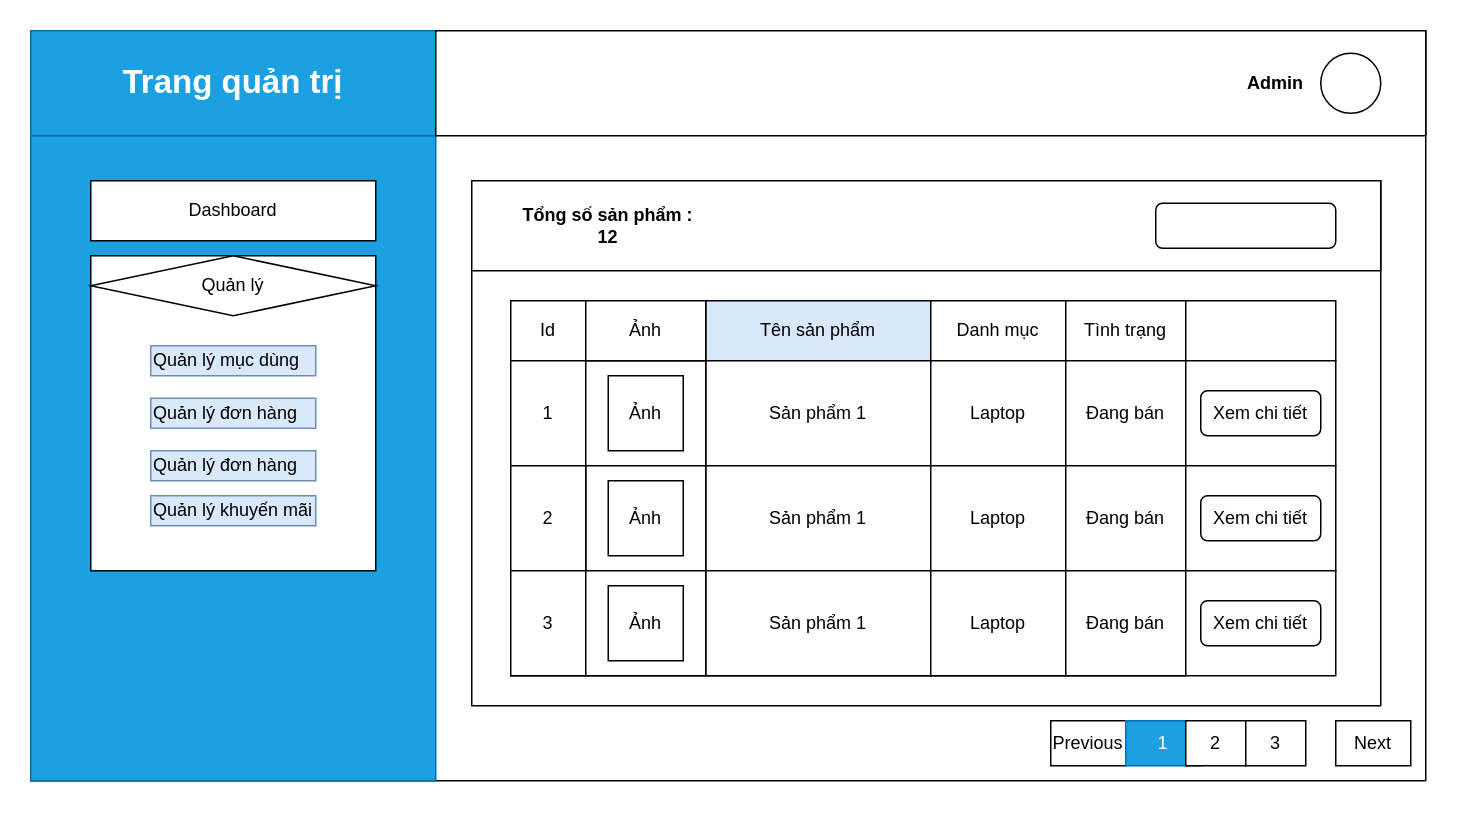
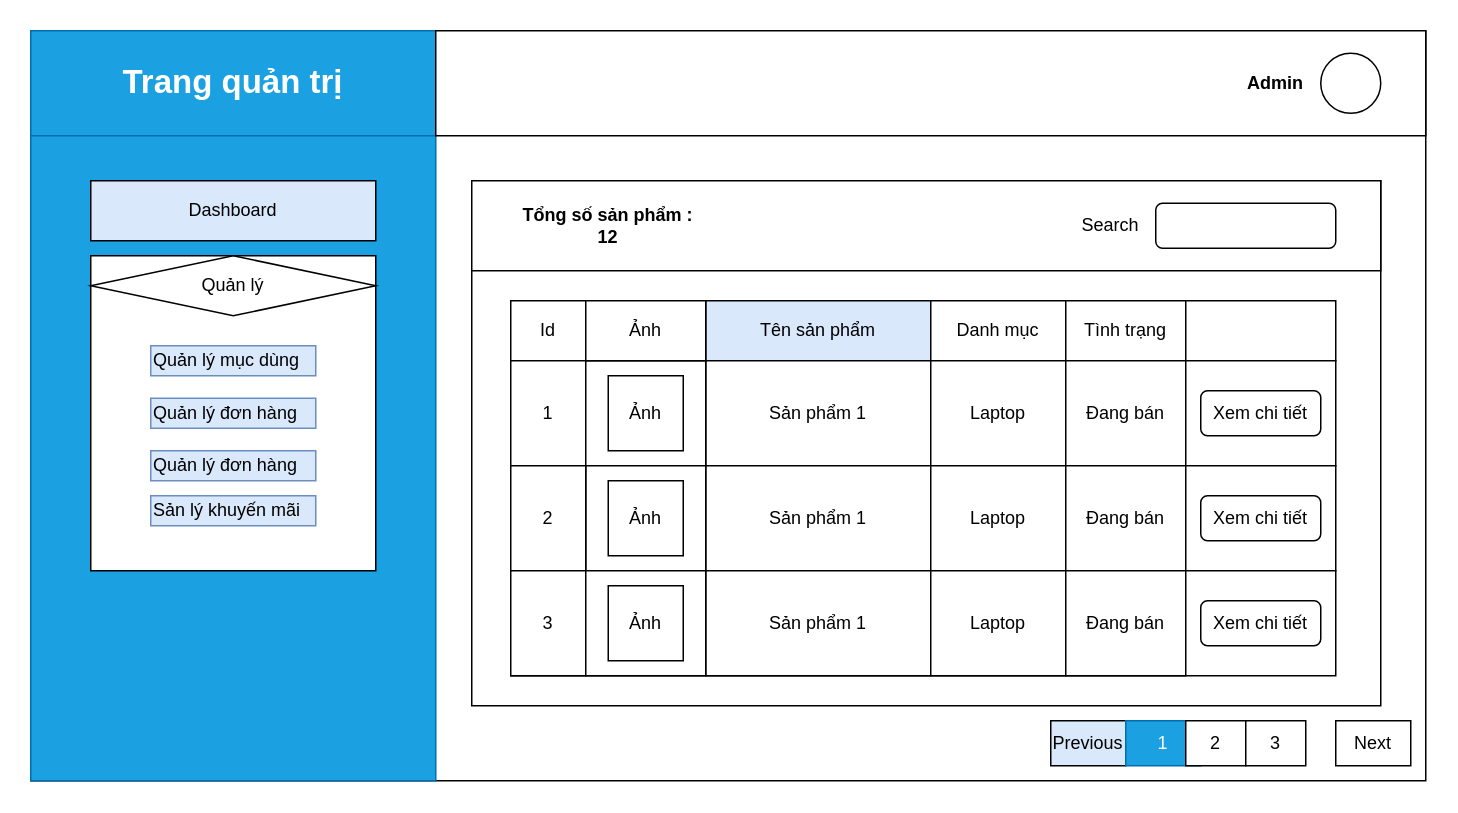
node "Dashboard": fillcolor #ffffff -> #dae8fc
node "Search": added
node "Quản lý khuyến mãi": label "Quản lý khuyến mãi" -> "Sản lý khuyến mãi"
node "Previous": fillcolor #ffffff -> #dae8fc
